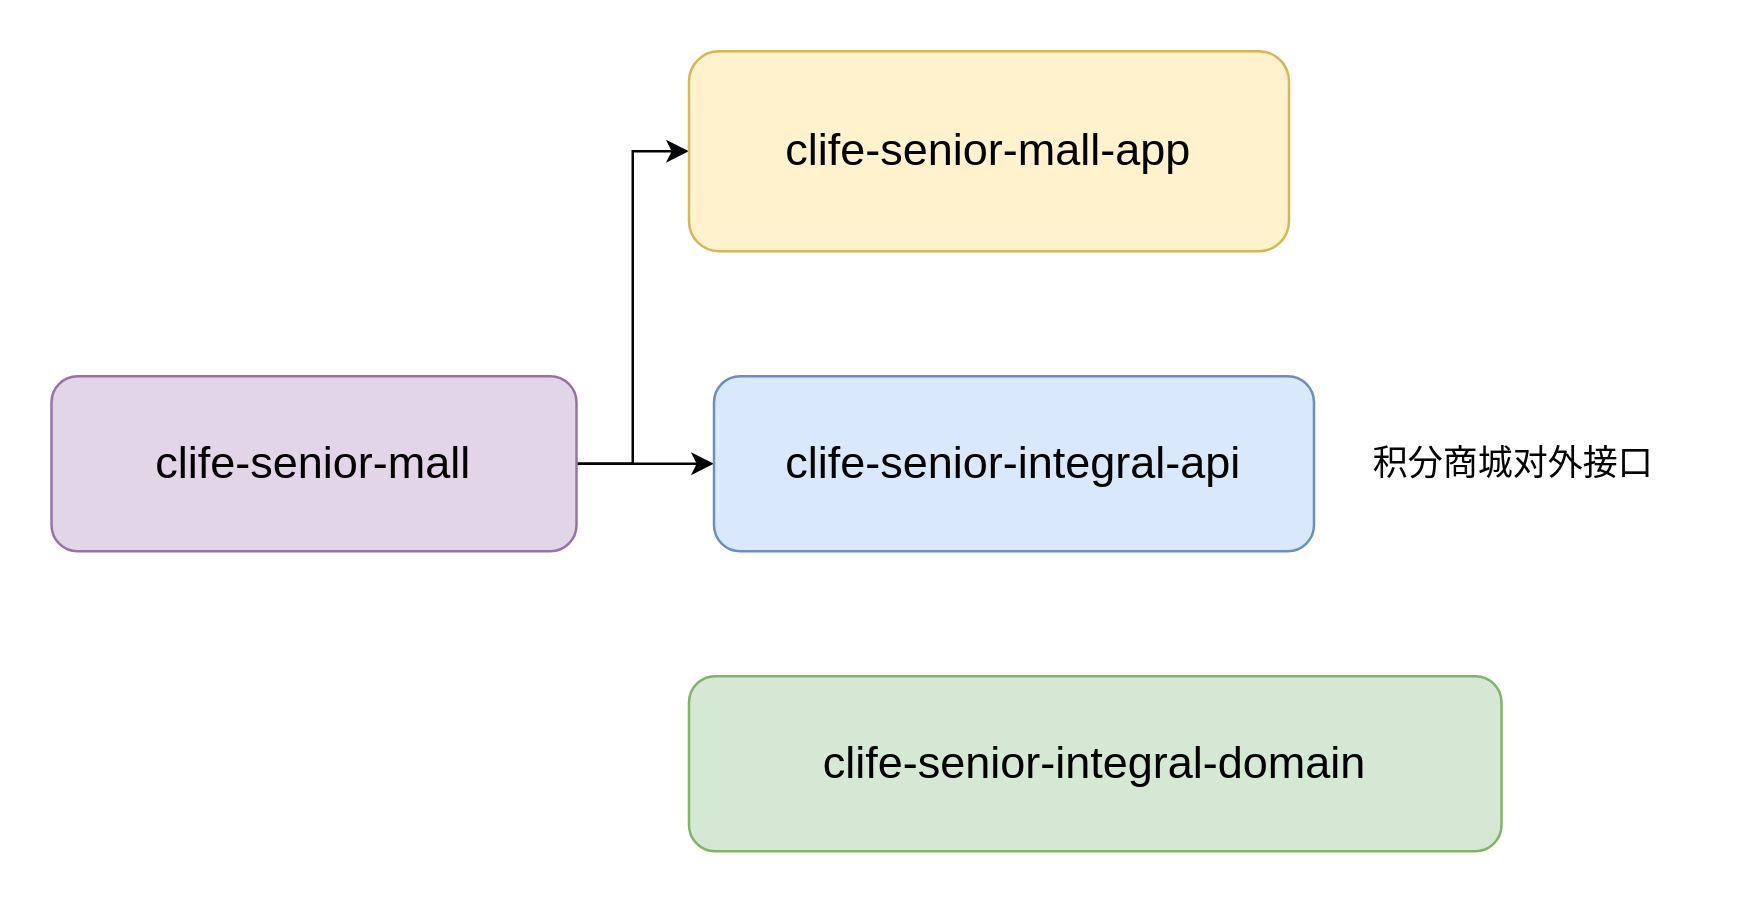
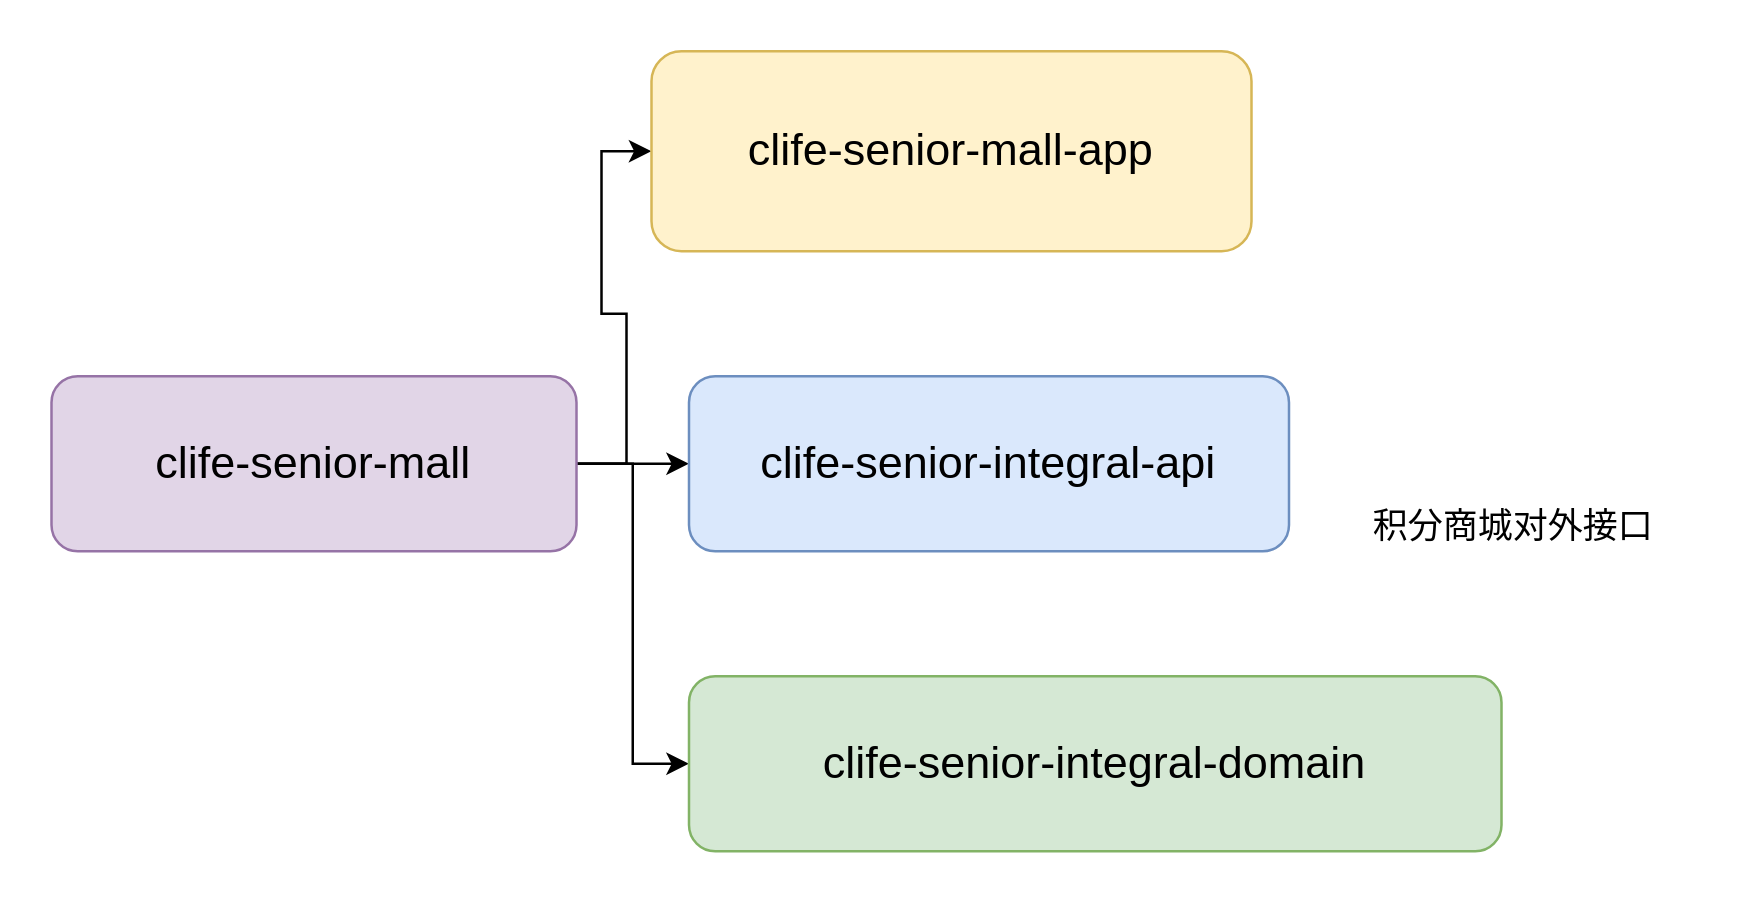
node "clife-senior-mall-app": moved (989, 151) -> (951, 151)
node "clife-senior-integral-api": moved (1014, 464) -> (989, 464)
node "积分商城对外接口": moved (1514, 464) -> (1514, 526)
edge "clife-senior-mall" -> "clife-senior-integral-domain": added
